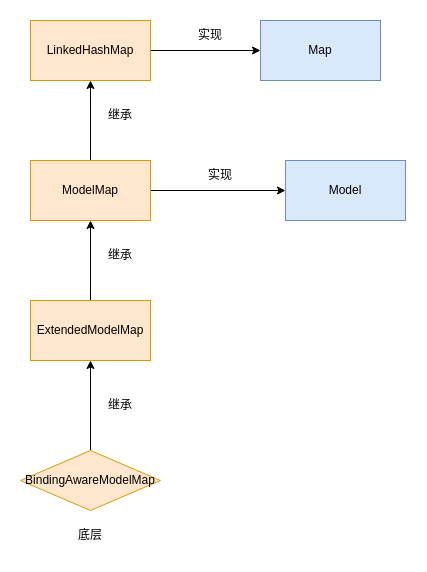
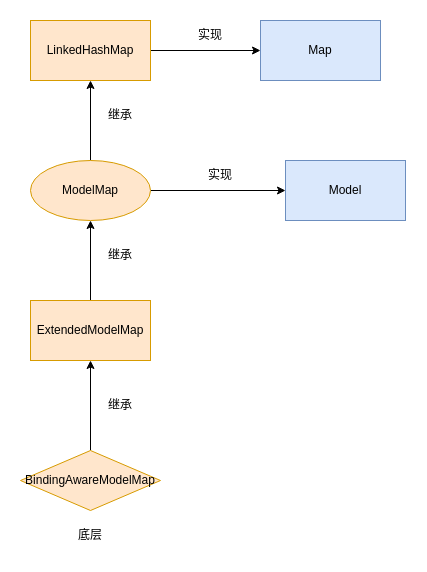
node "ModelMap": shape rectangle -> ellipse
